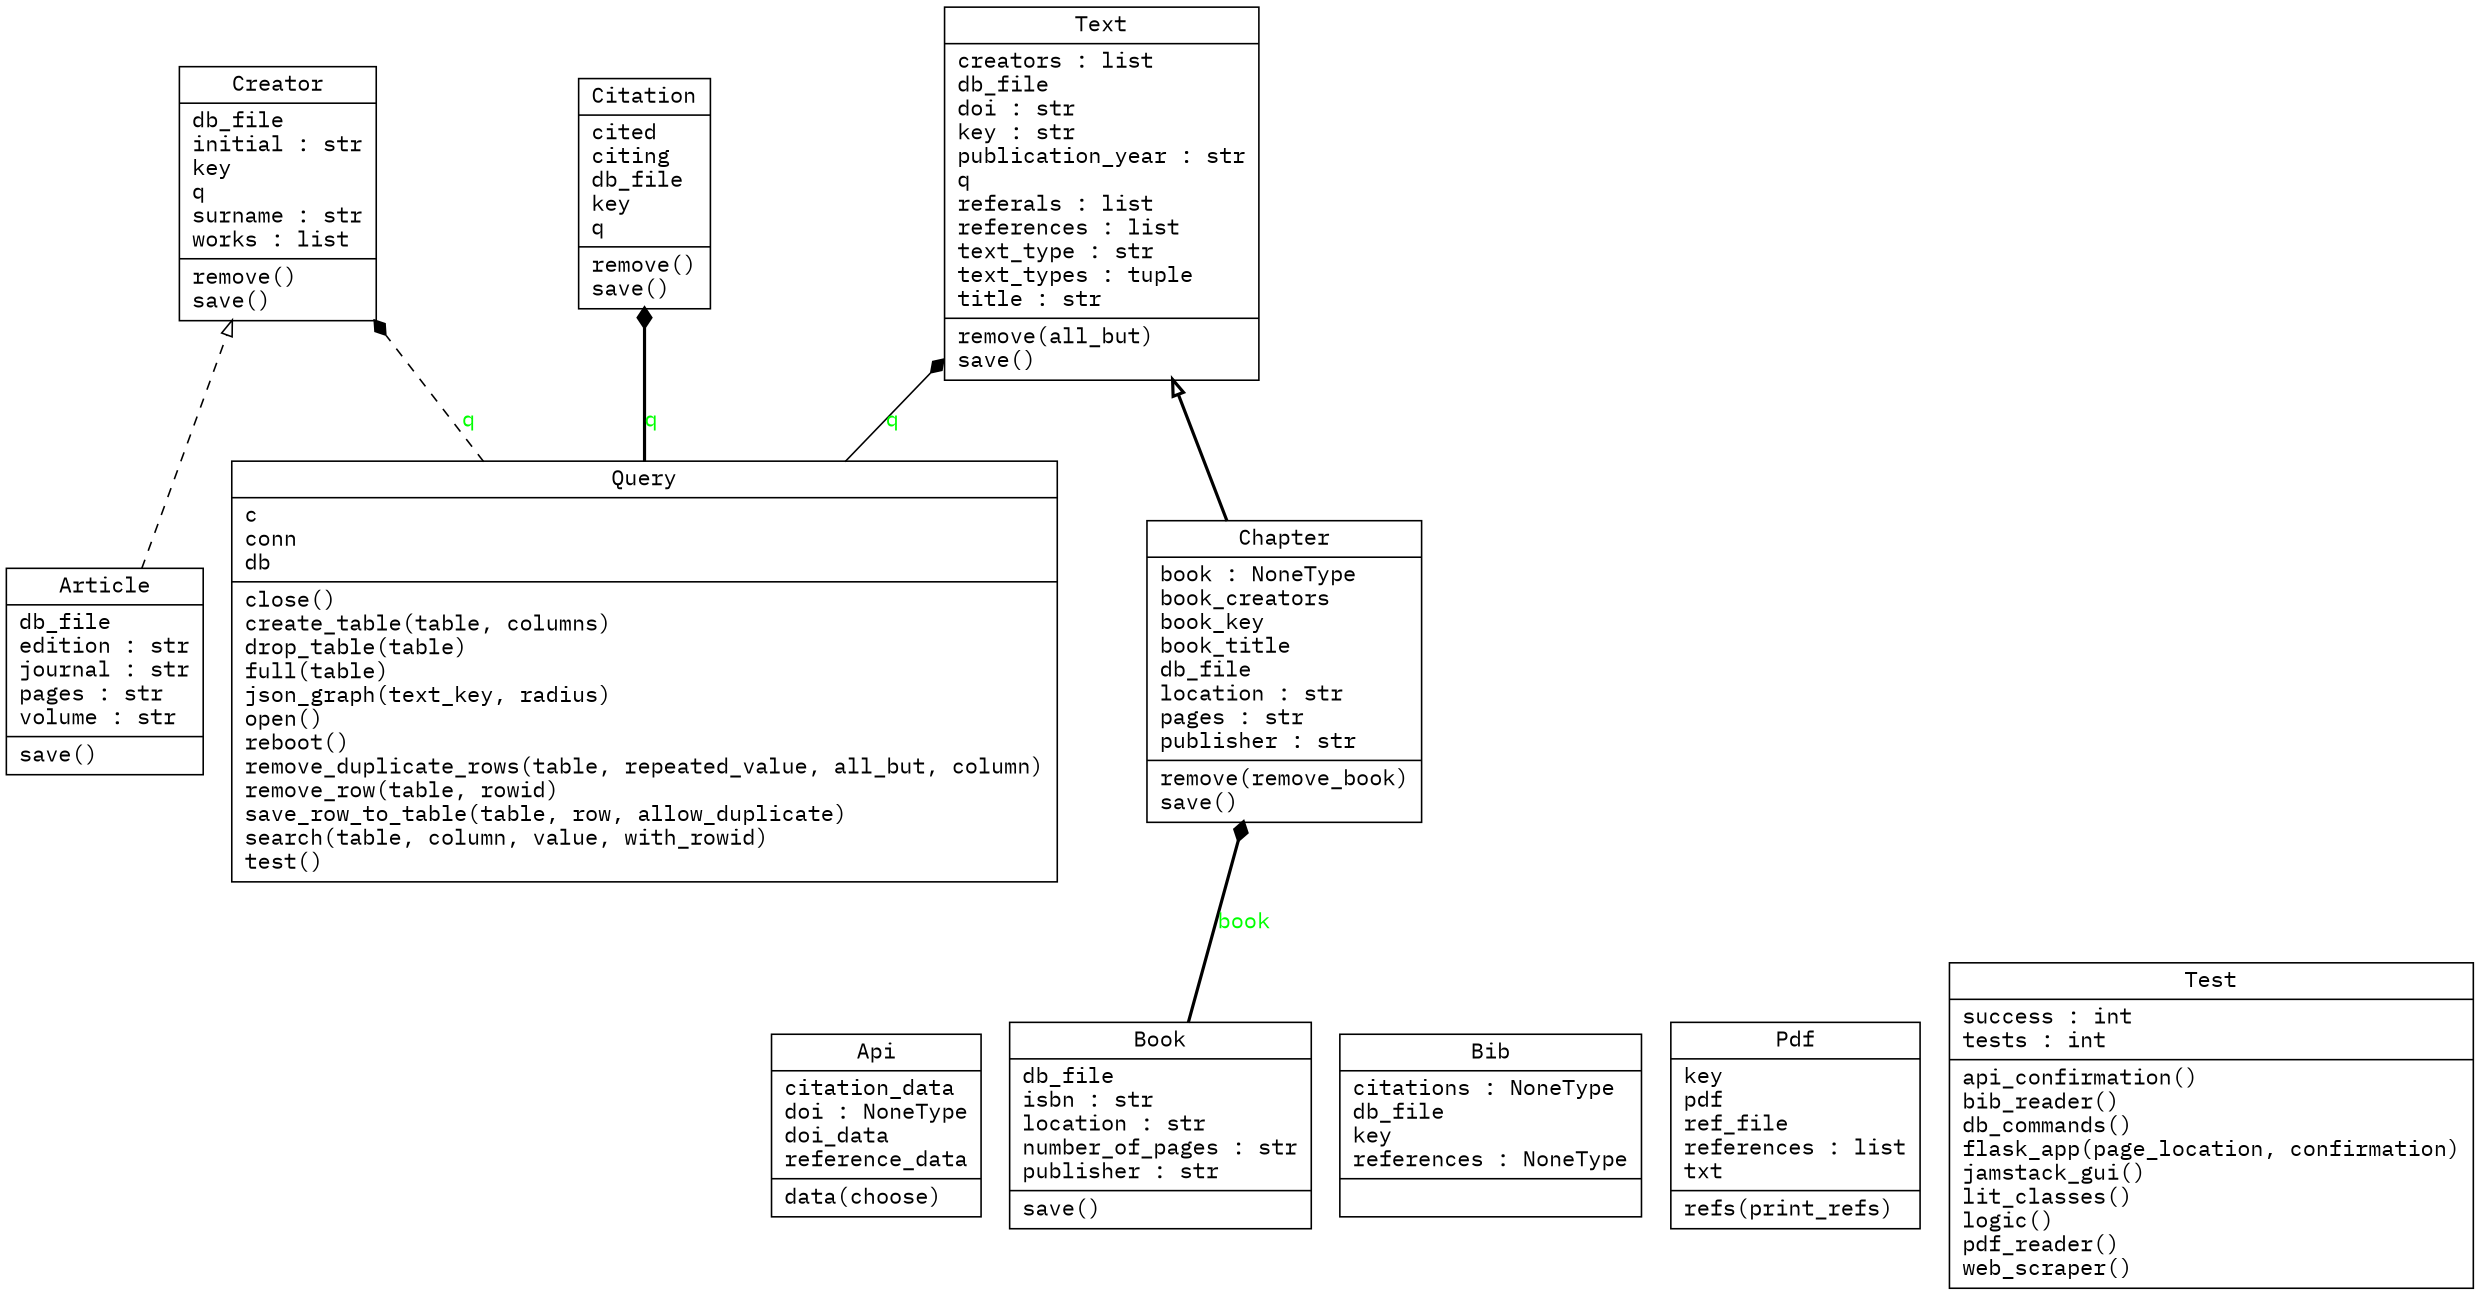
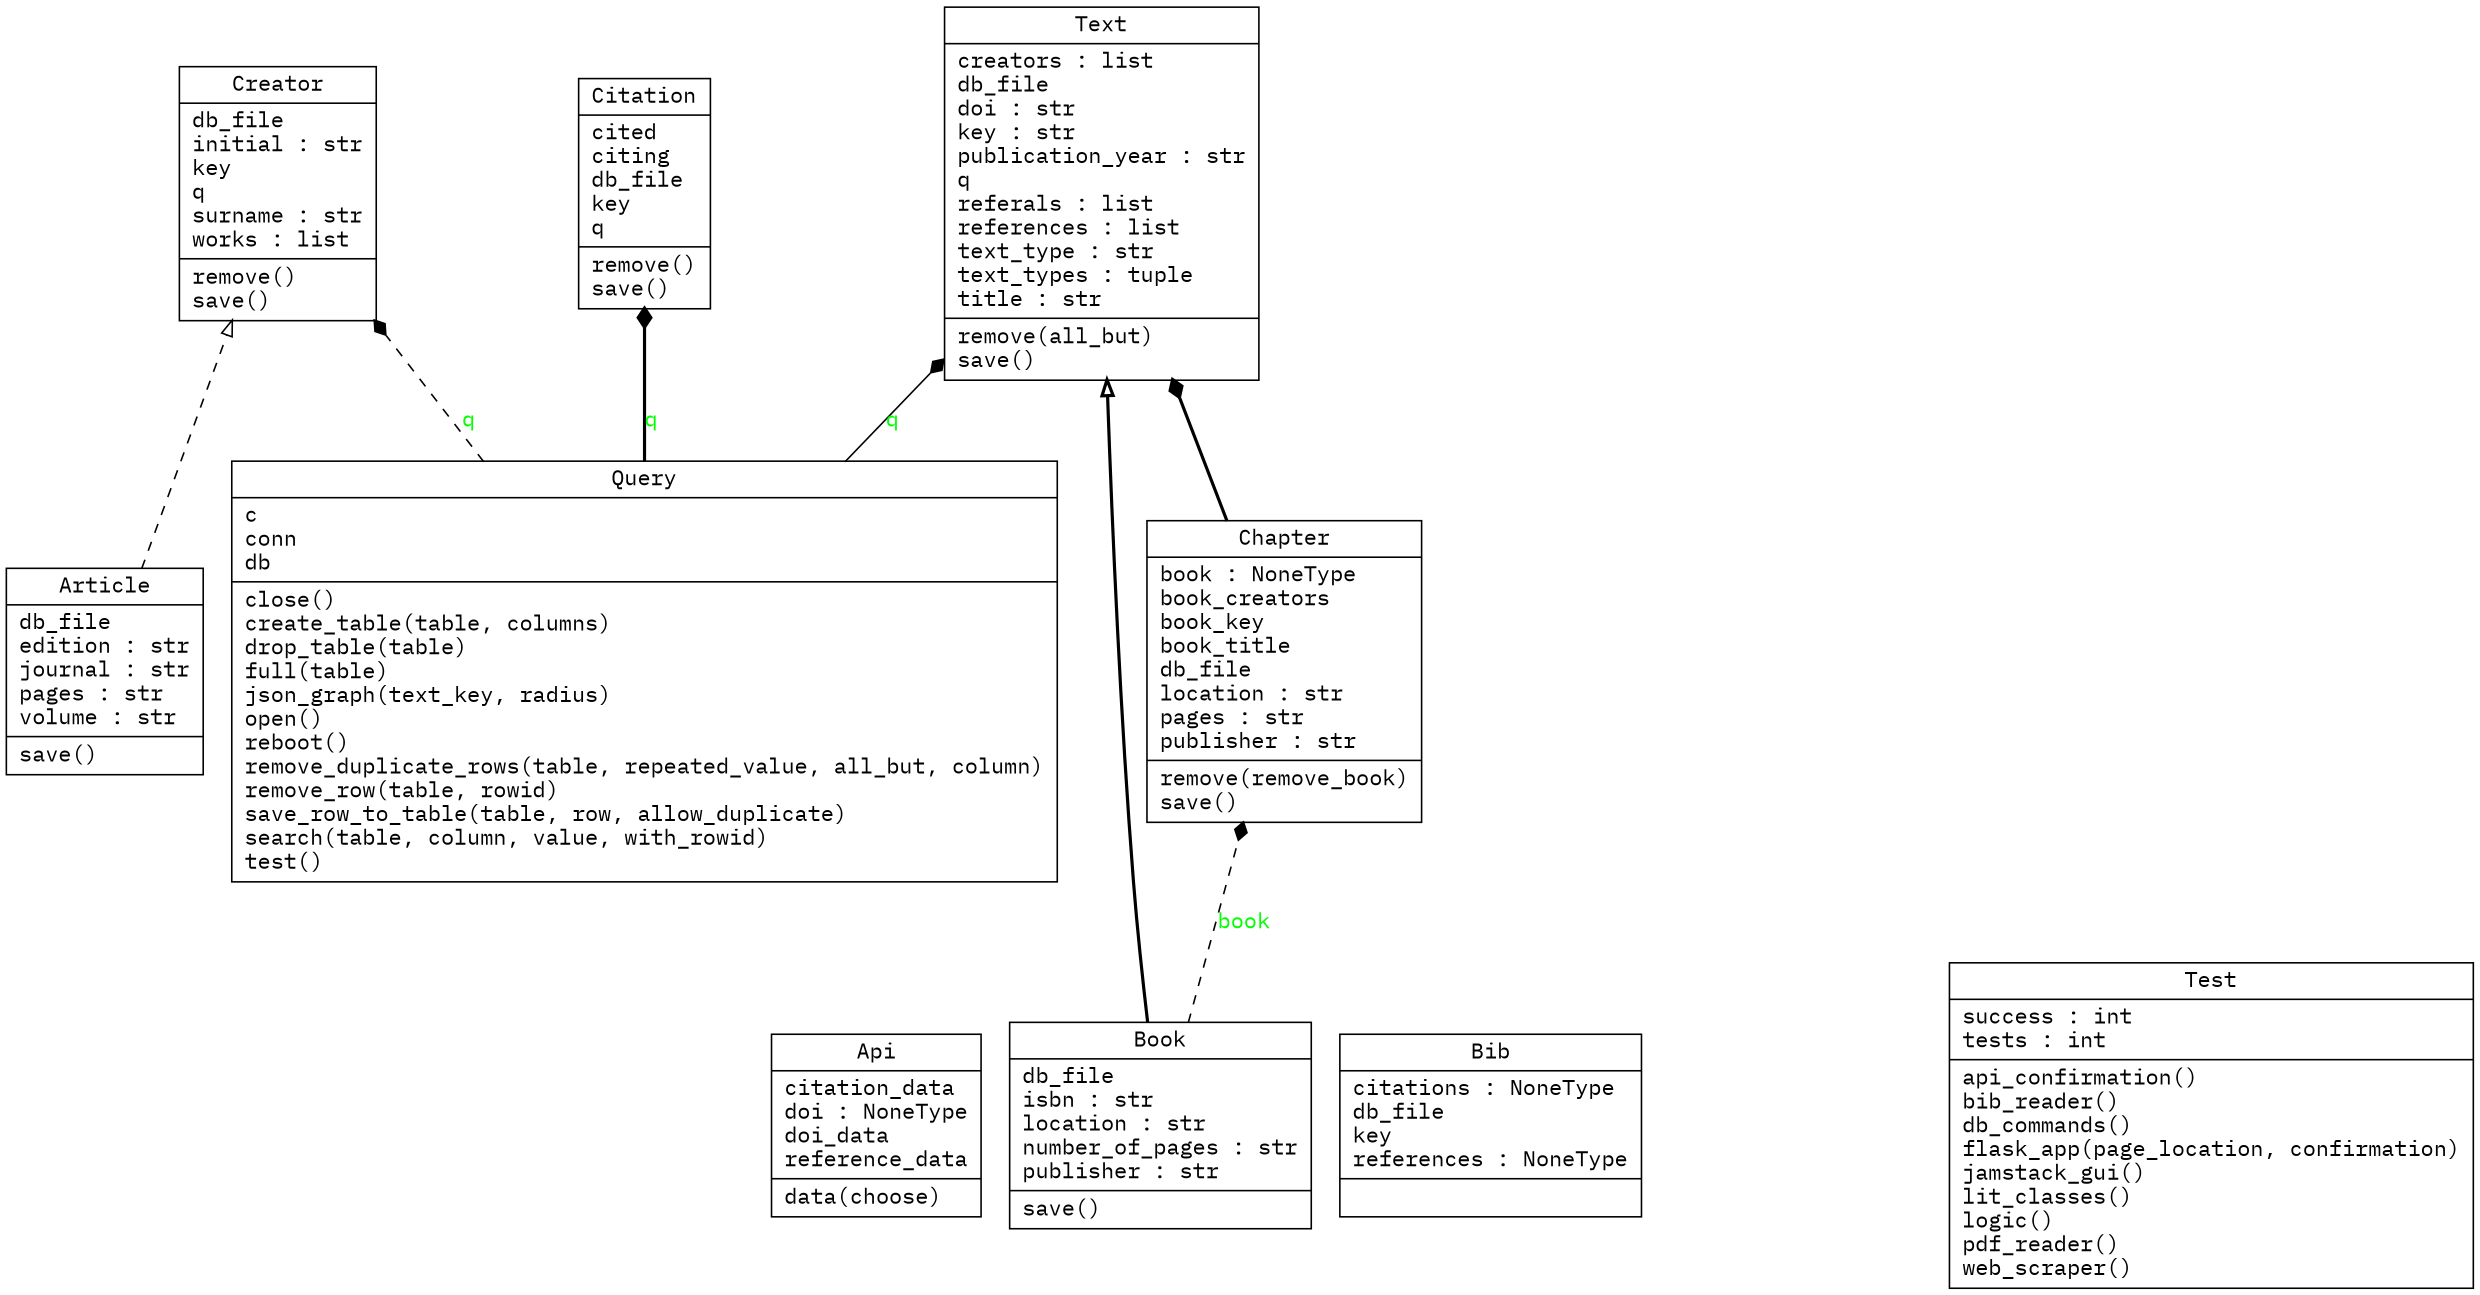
edge "Chapter" -> "Text": arrowhead empty -> diamond
edge "Book" -> "Text": added
edge "Book" -> "Chapter": style bold -> dashed
node "Pdf": removed
